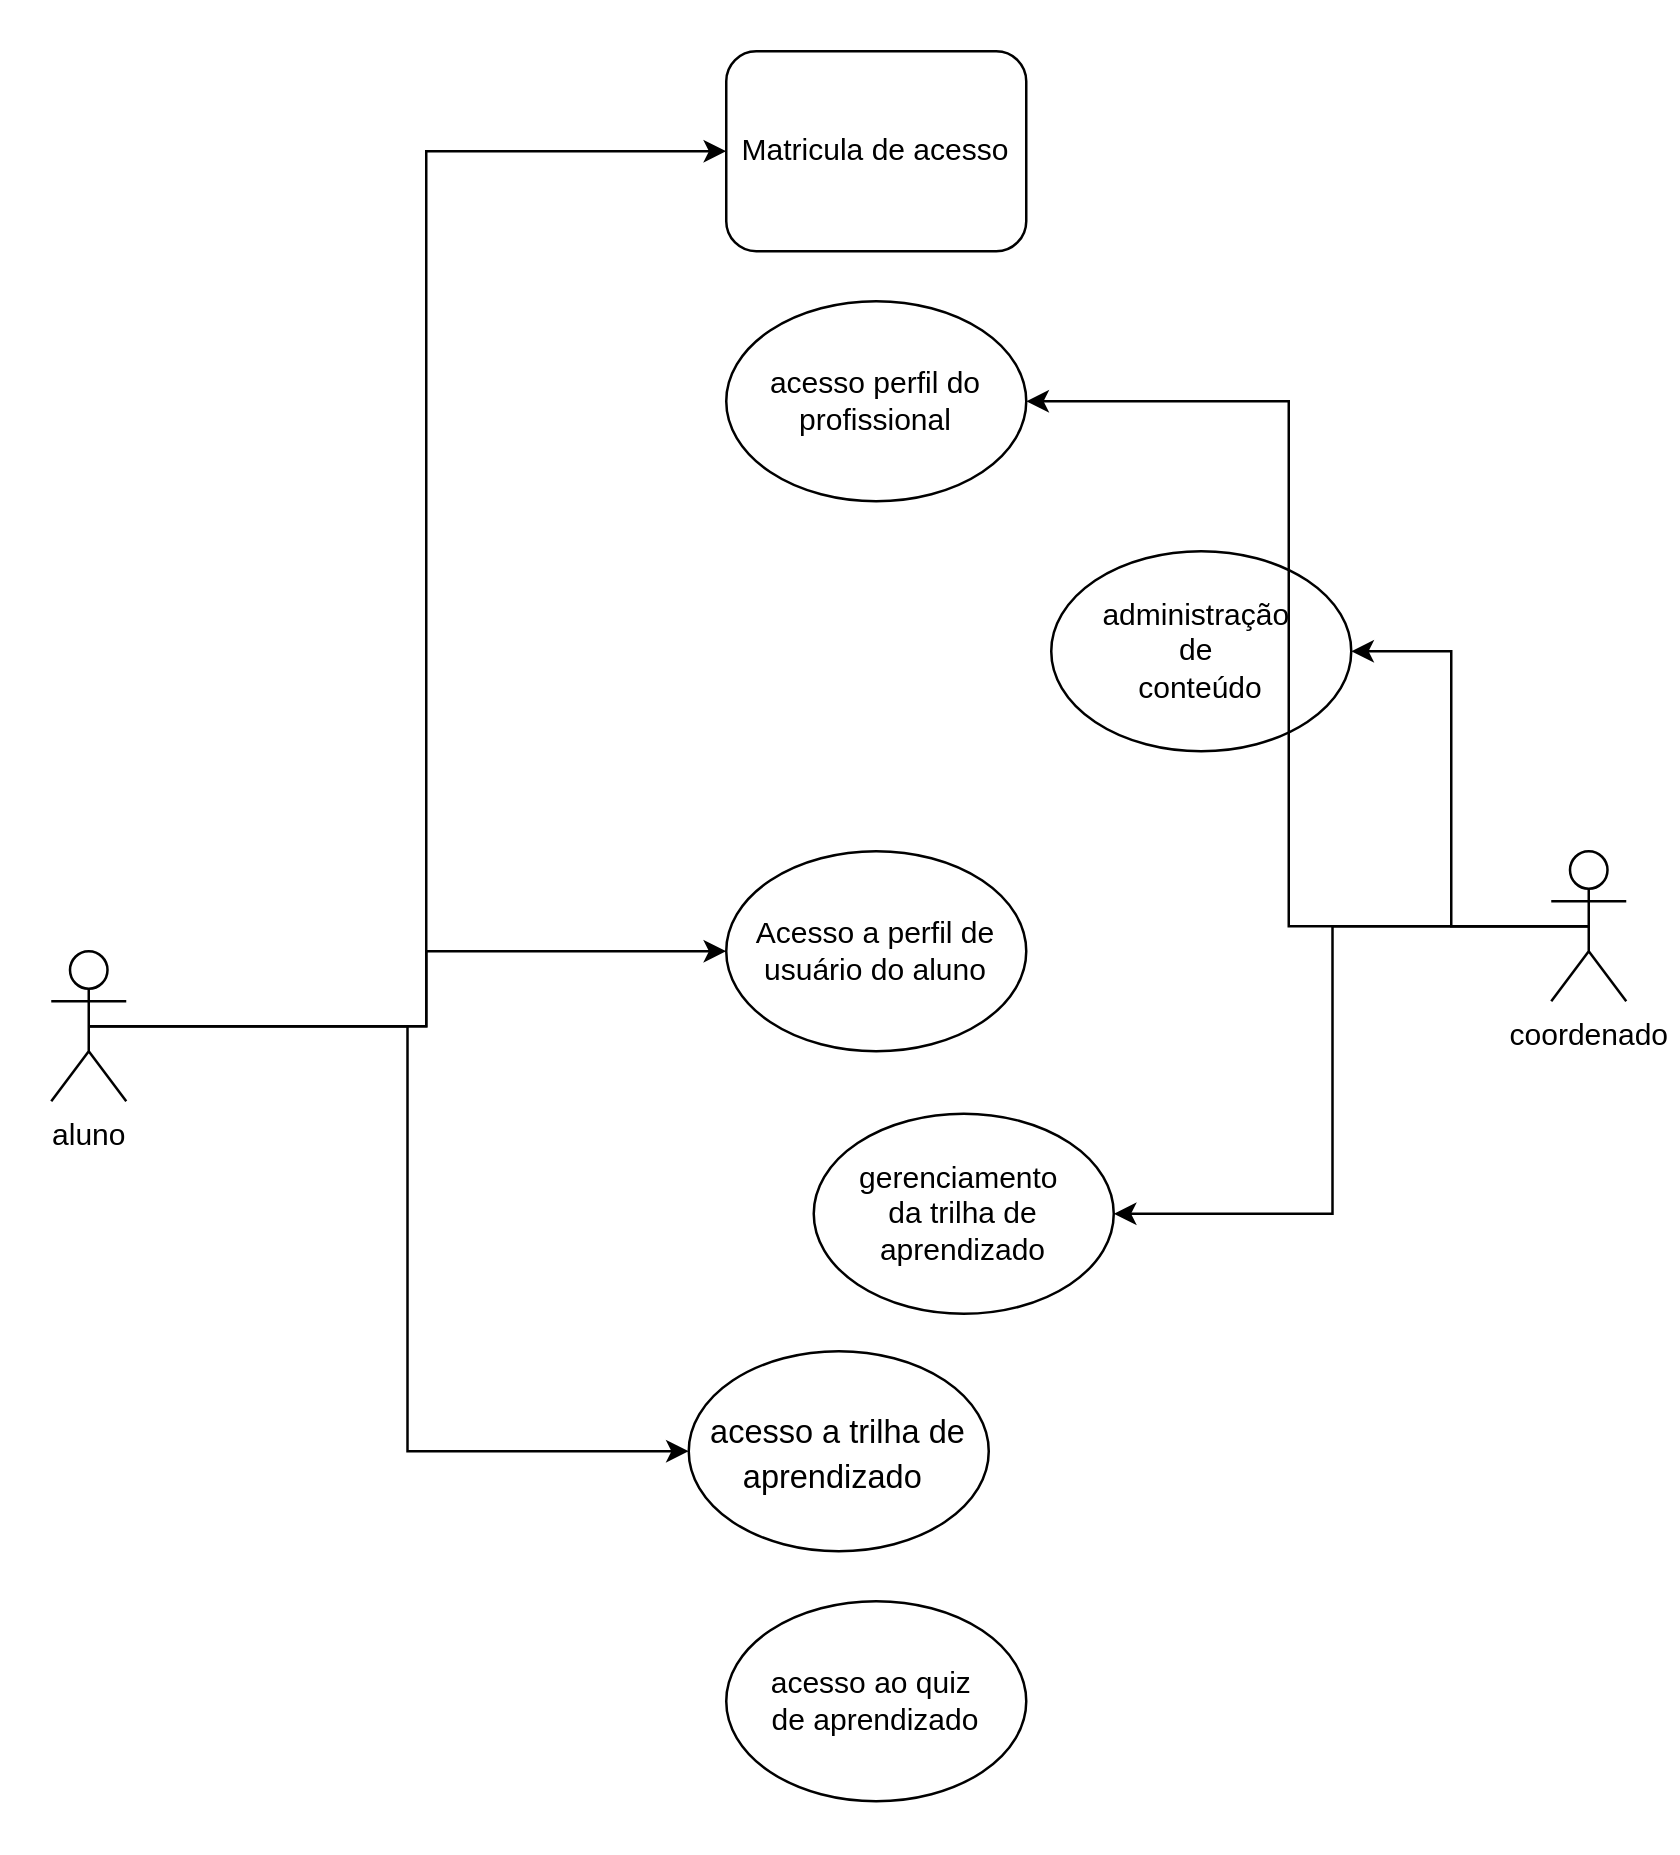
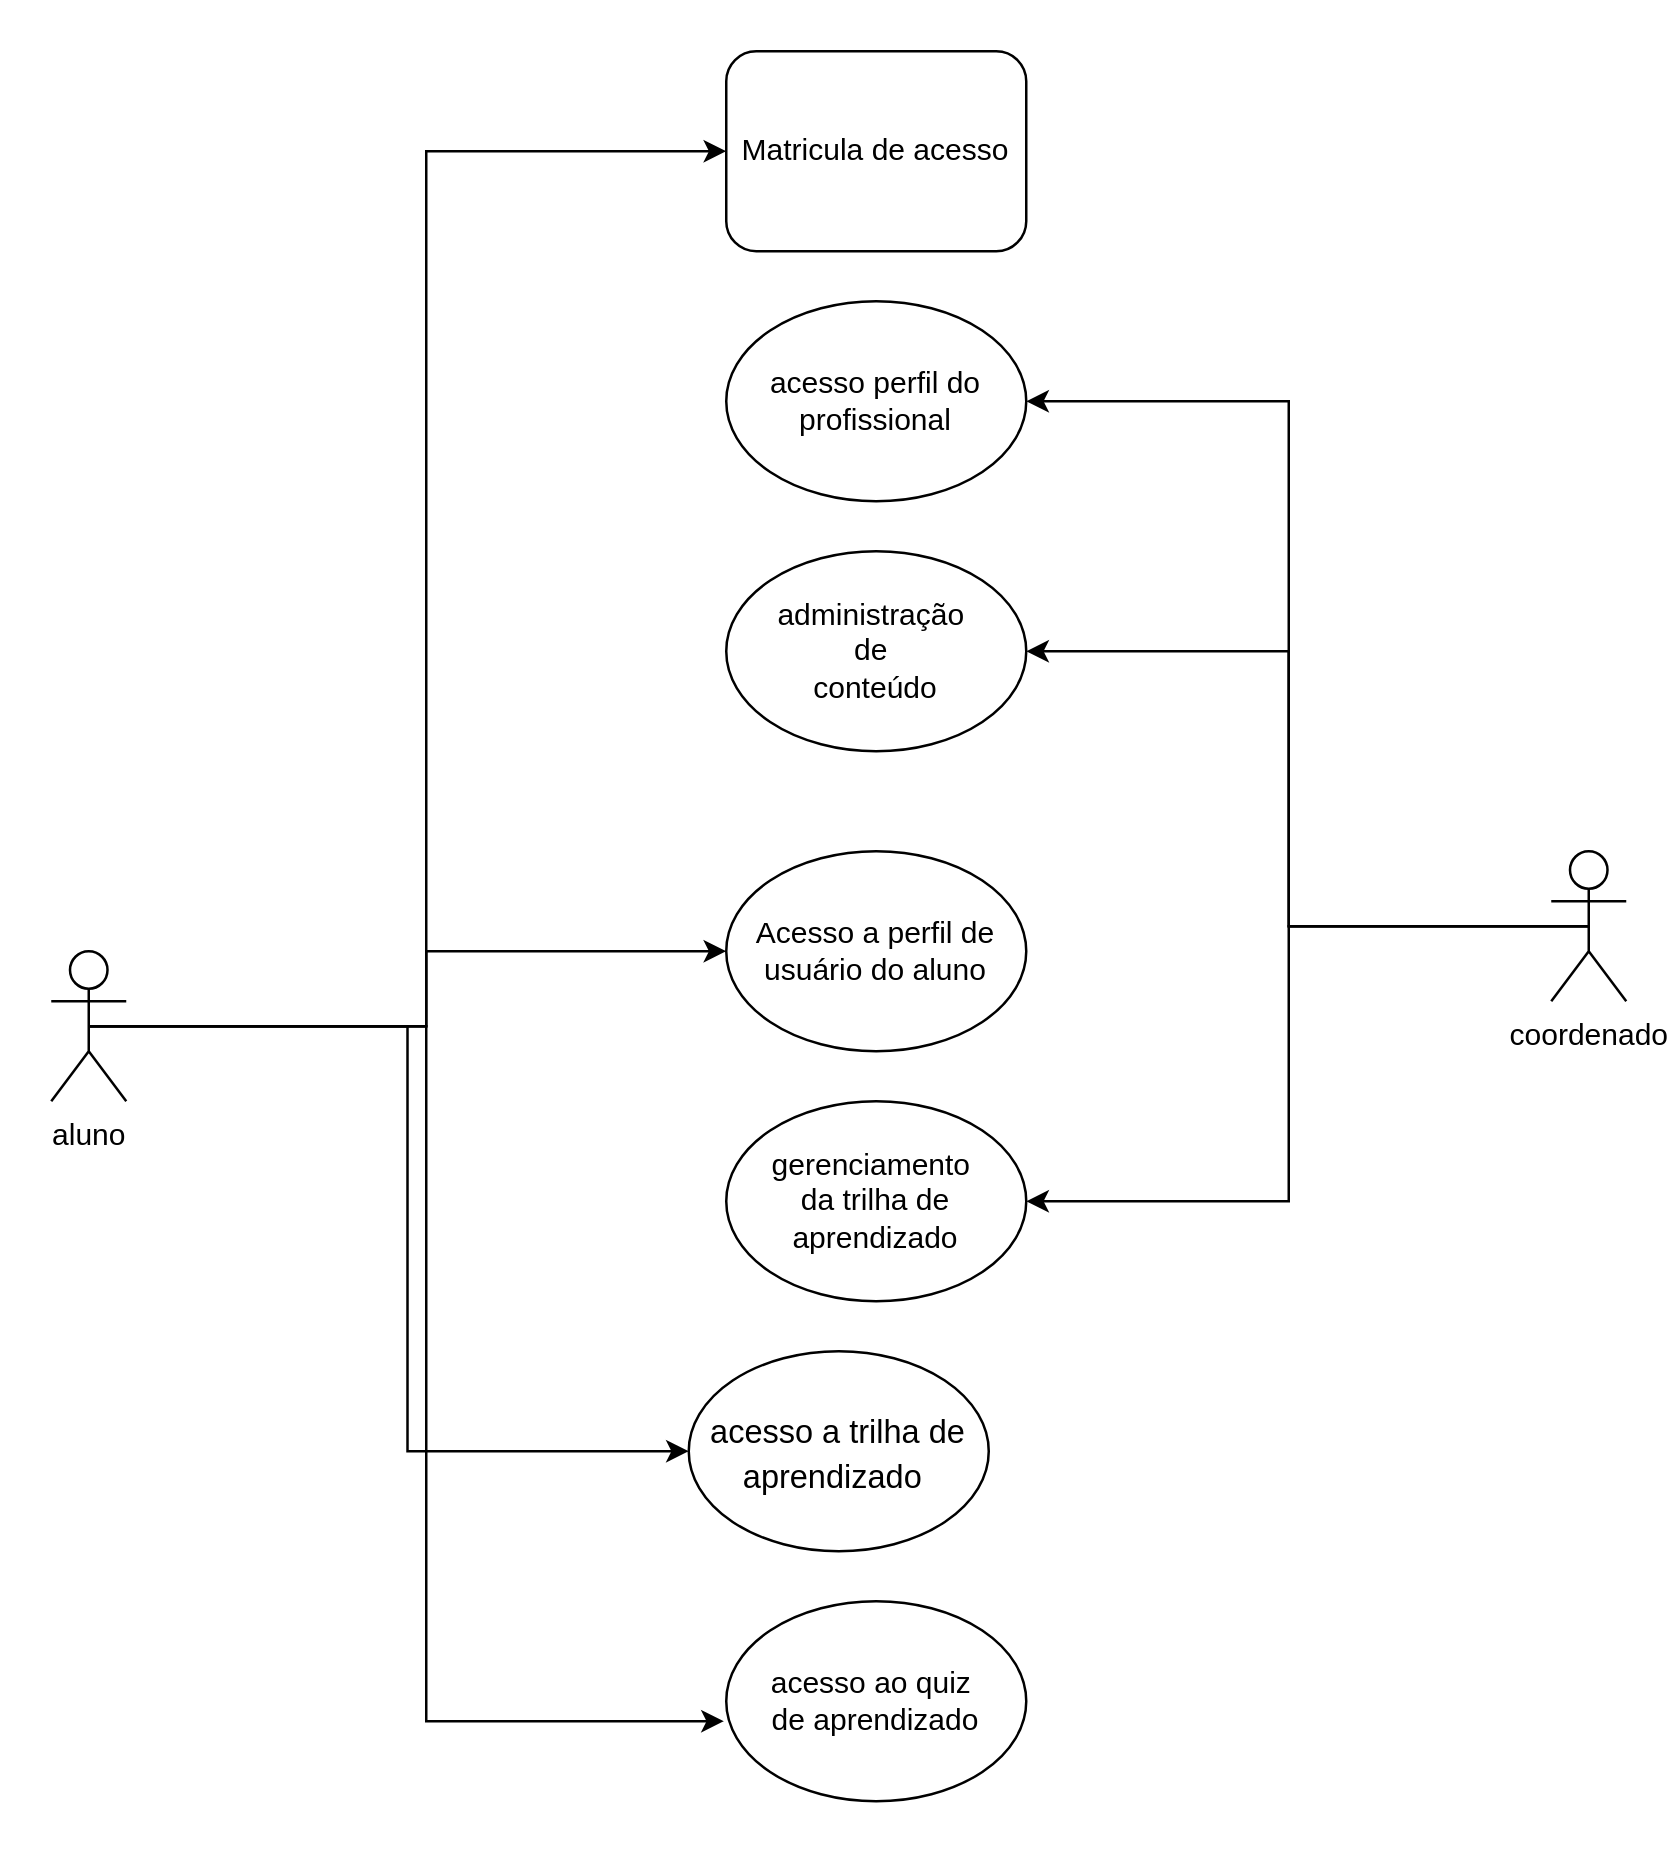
node "administração de conteúdo": moved (1201, 651) -> (876, 651)
node "gerenciamento da trilha de aprendizado": moved (964, 1214) -> (876, 1201)
edge "aluno" -> "acesso ao quiz de aprendizado": added
